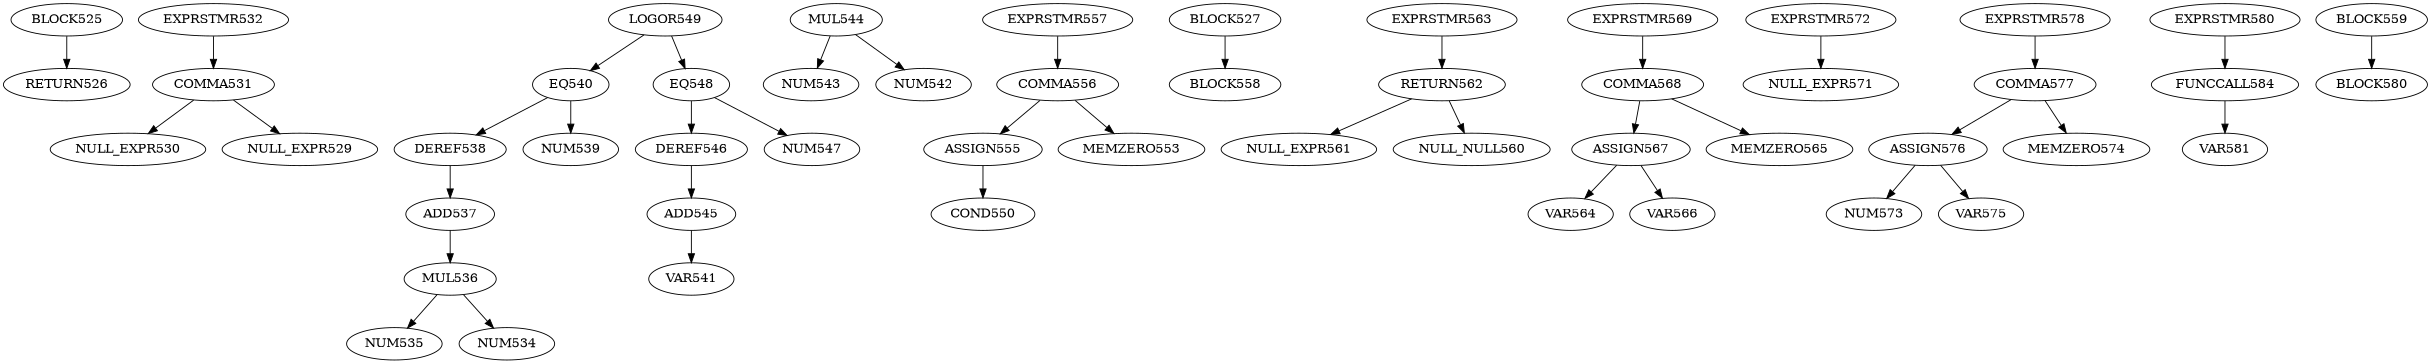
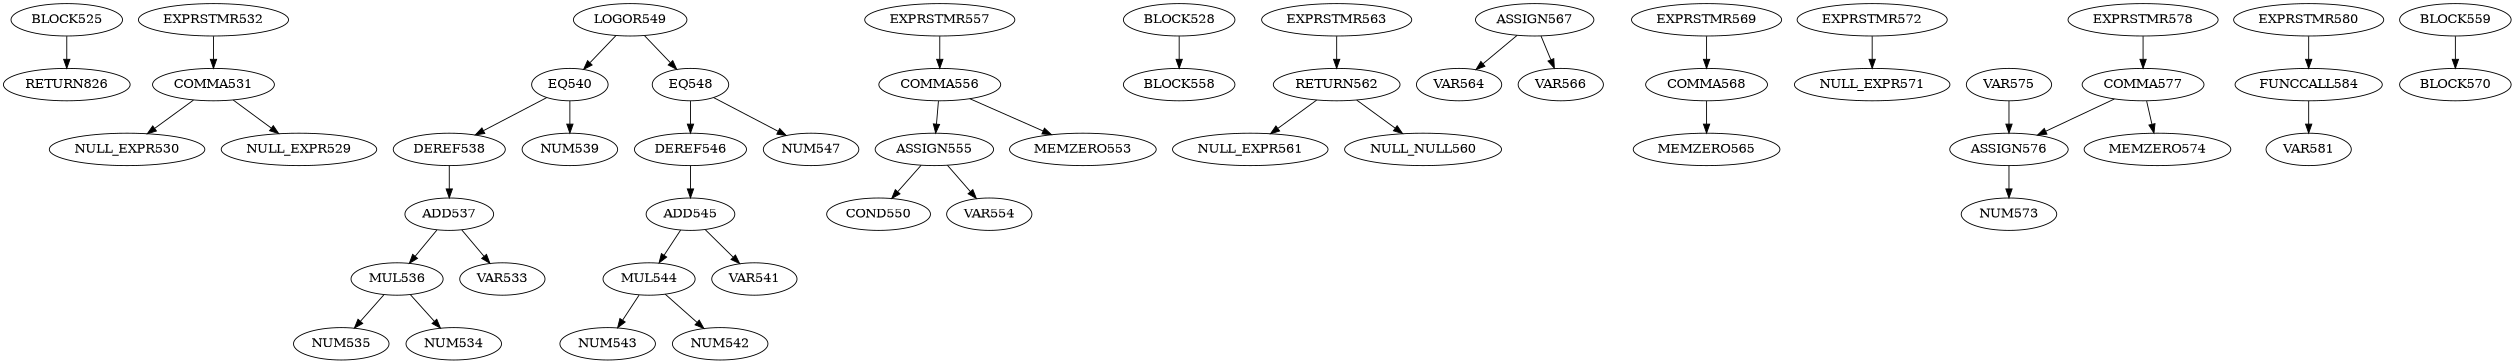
node "BLOCK527": label "BLOCK527" -> "BLOCK528"
node "RETURN526": label "RETURN526" -> "RETURN826"
node "BLOCK580": label "BLOCK580" -> "BLOCK570"
edge "COMMA568" -> "ASSIGN567": removed
edge "ASSIGN576" -> "VAR575": reversed
node "VAR554": added
edge "ADD545" -> "MUL544": added
node "VAR533": added
